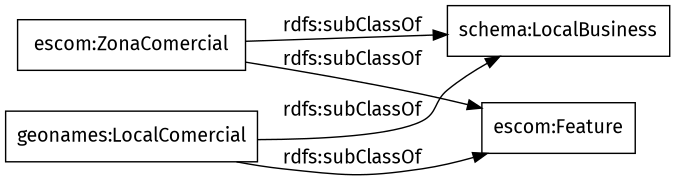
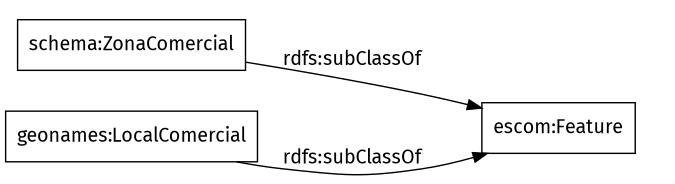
node "schema:LocalBusiness": removed
node "escom:ZonaComercial": label "escom:ZonaComercial" -> "schema:ZonaComercial"
